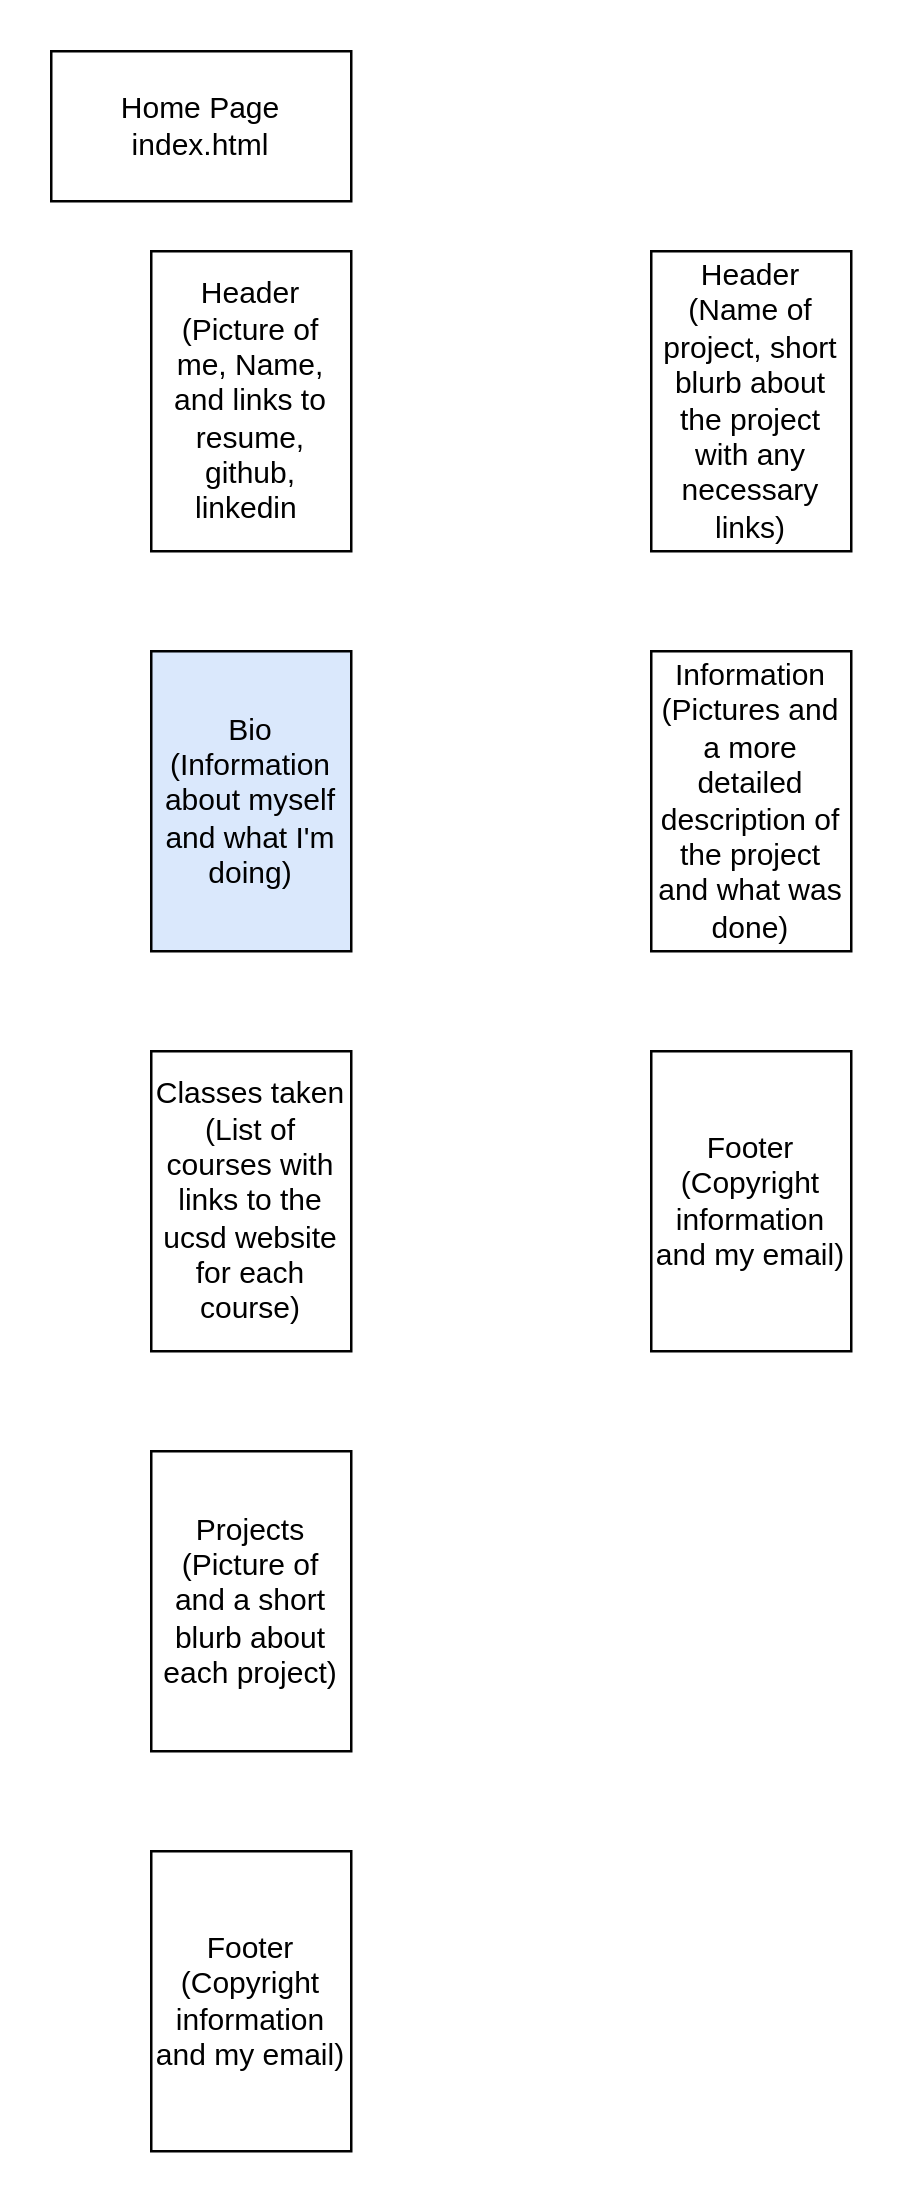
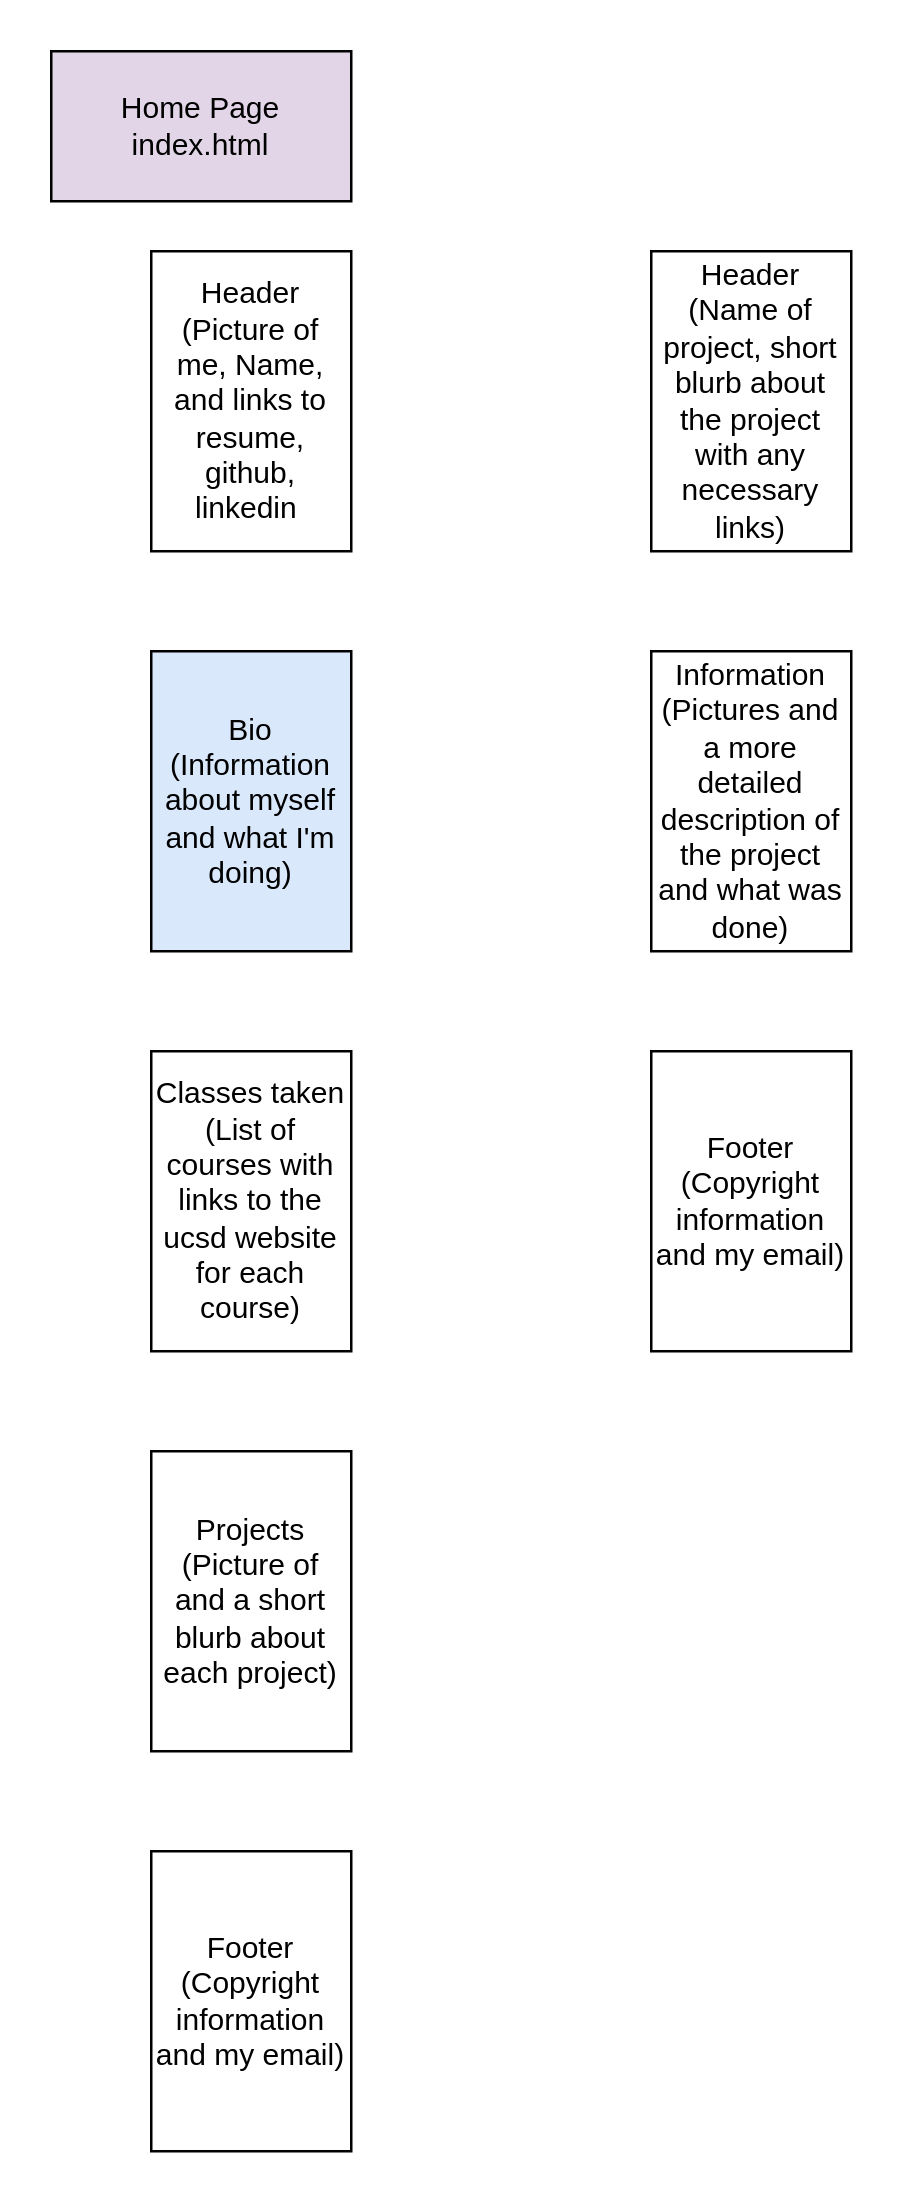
node "Home Page index.html": fillcolor #ffffff -> #e1d5e7
